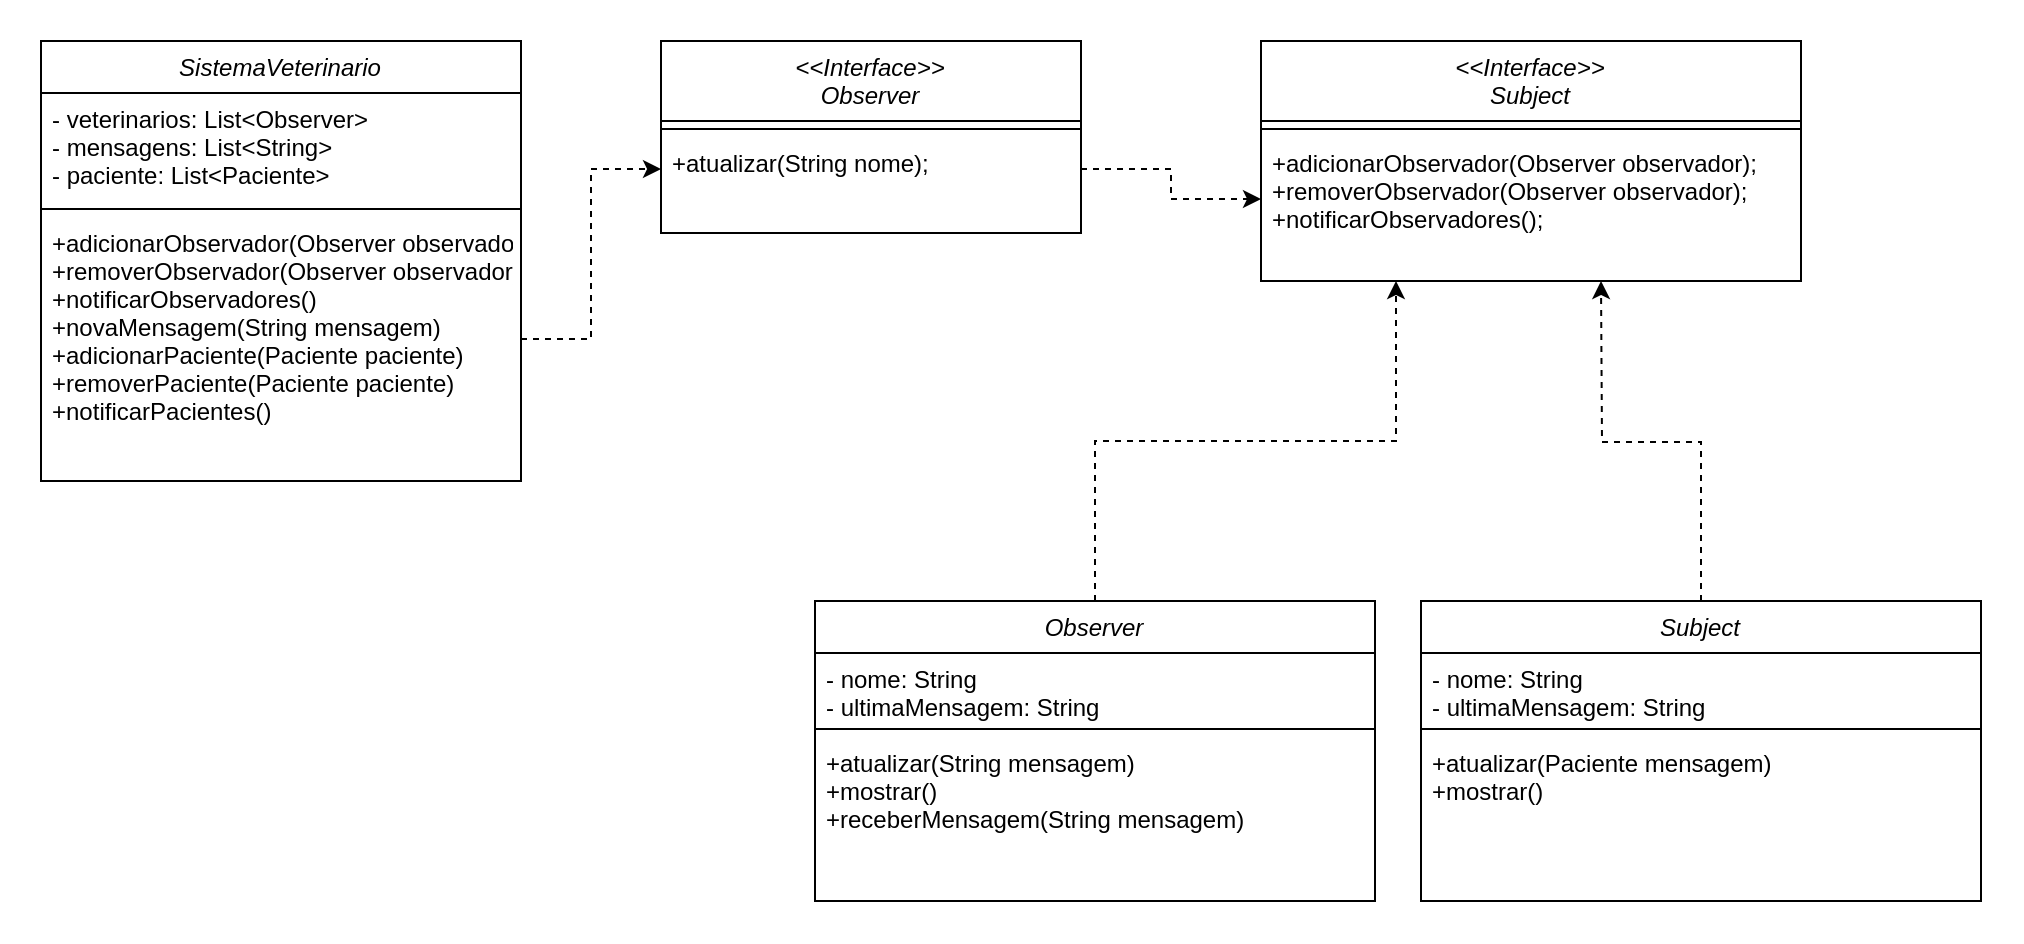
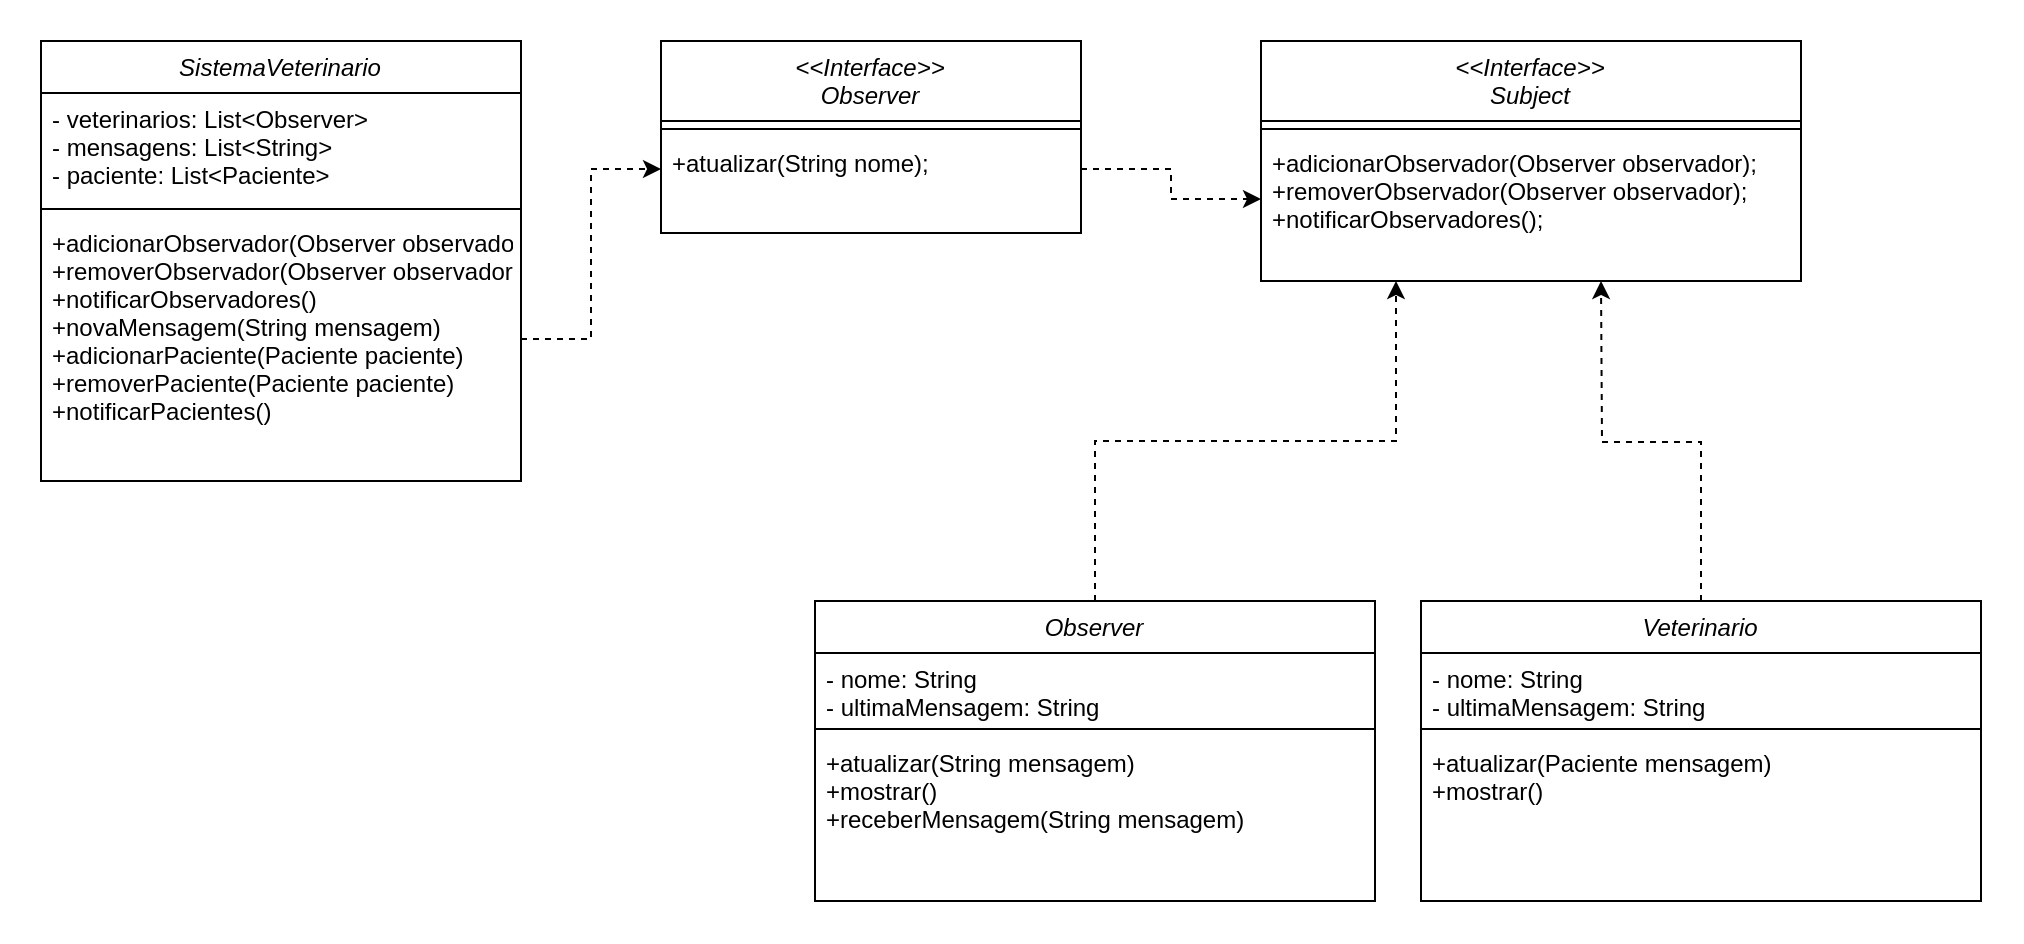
node "Subject": label "Subject" -> "Veterinario"
